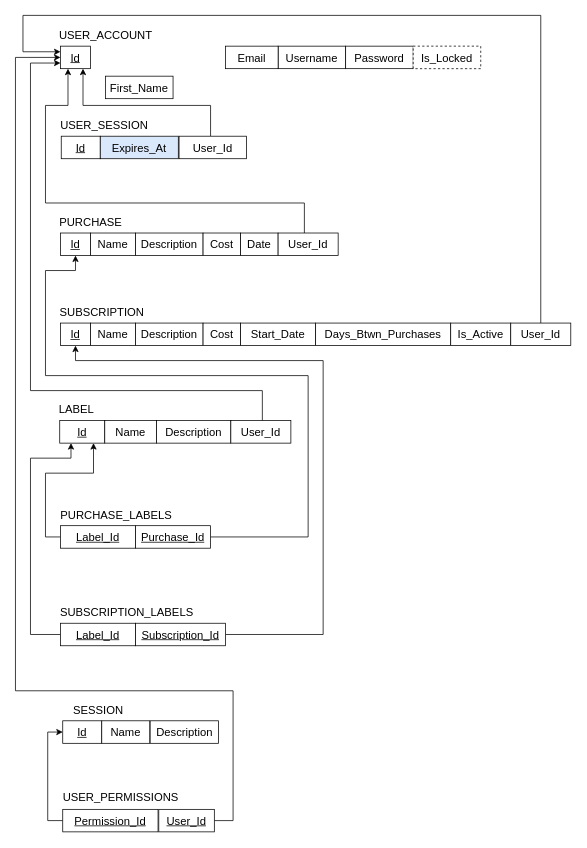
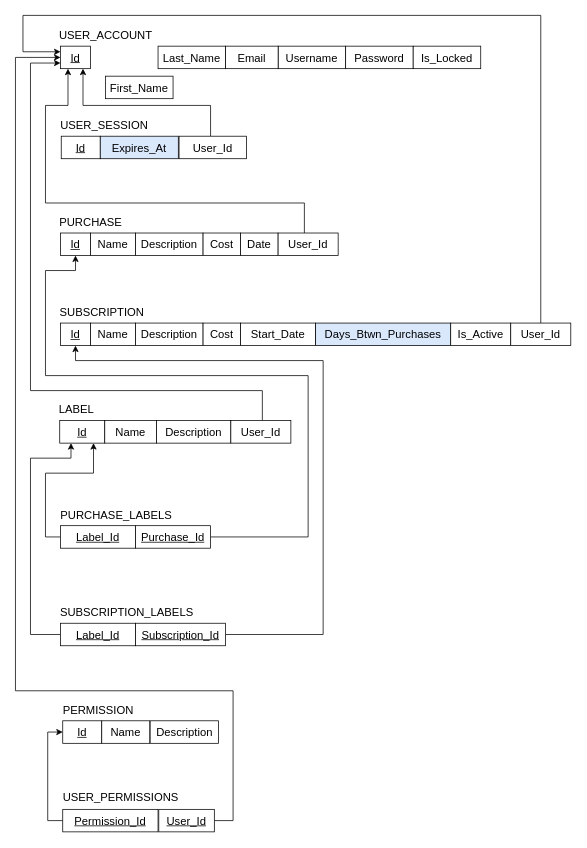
node "Last_Name": added
node "Is_Locked": style dashed -> solid
node "Days_Btwn_Purchases": fillcolor #ffffff -> #dae8fc
node "SESSION": label "SESSION" -> "PERMISSION"
